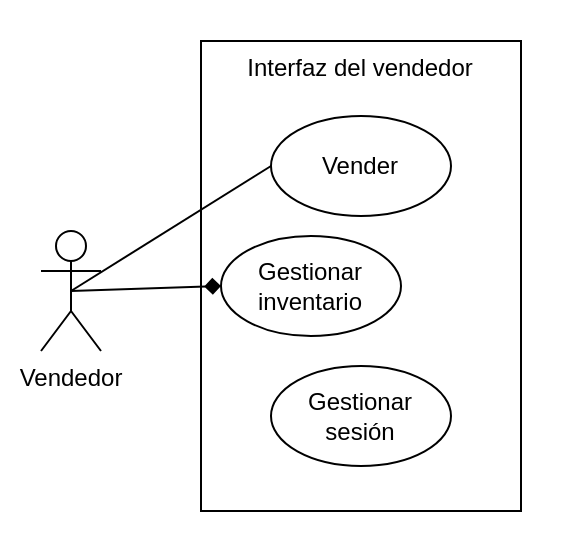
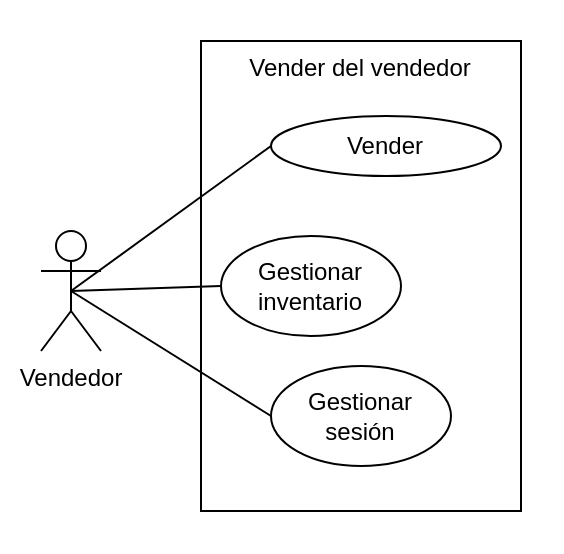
node "Interfaz del vendedor": label "Interfaz del vendedor" -> "Vender del vendedor"
node "Vender": size 180x100 -> 230x60
edge "Vendedor" -> "Gestionar inventario": arrowhead diamond -> none
edge "Vendedor" -- "Gestionar sesión": added
